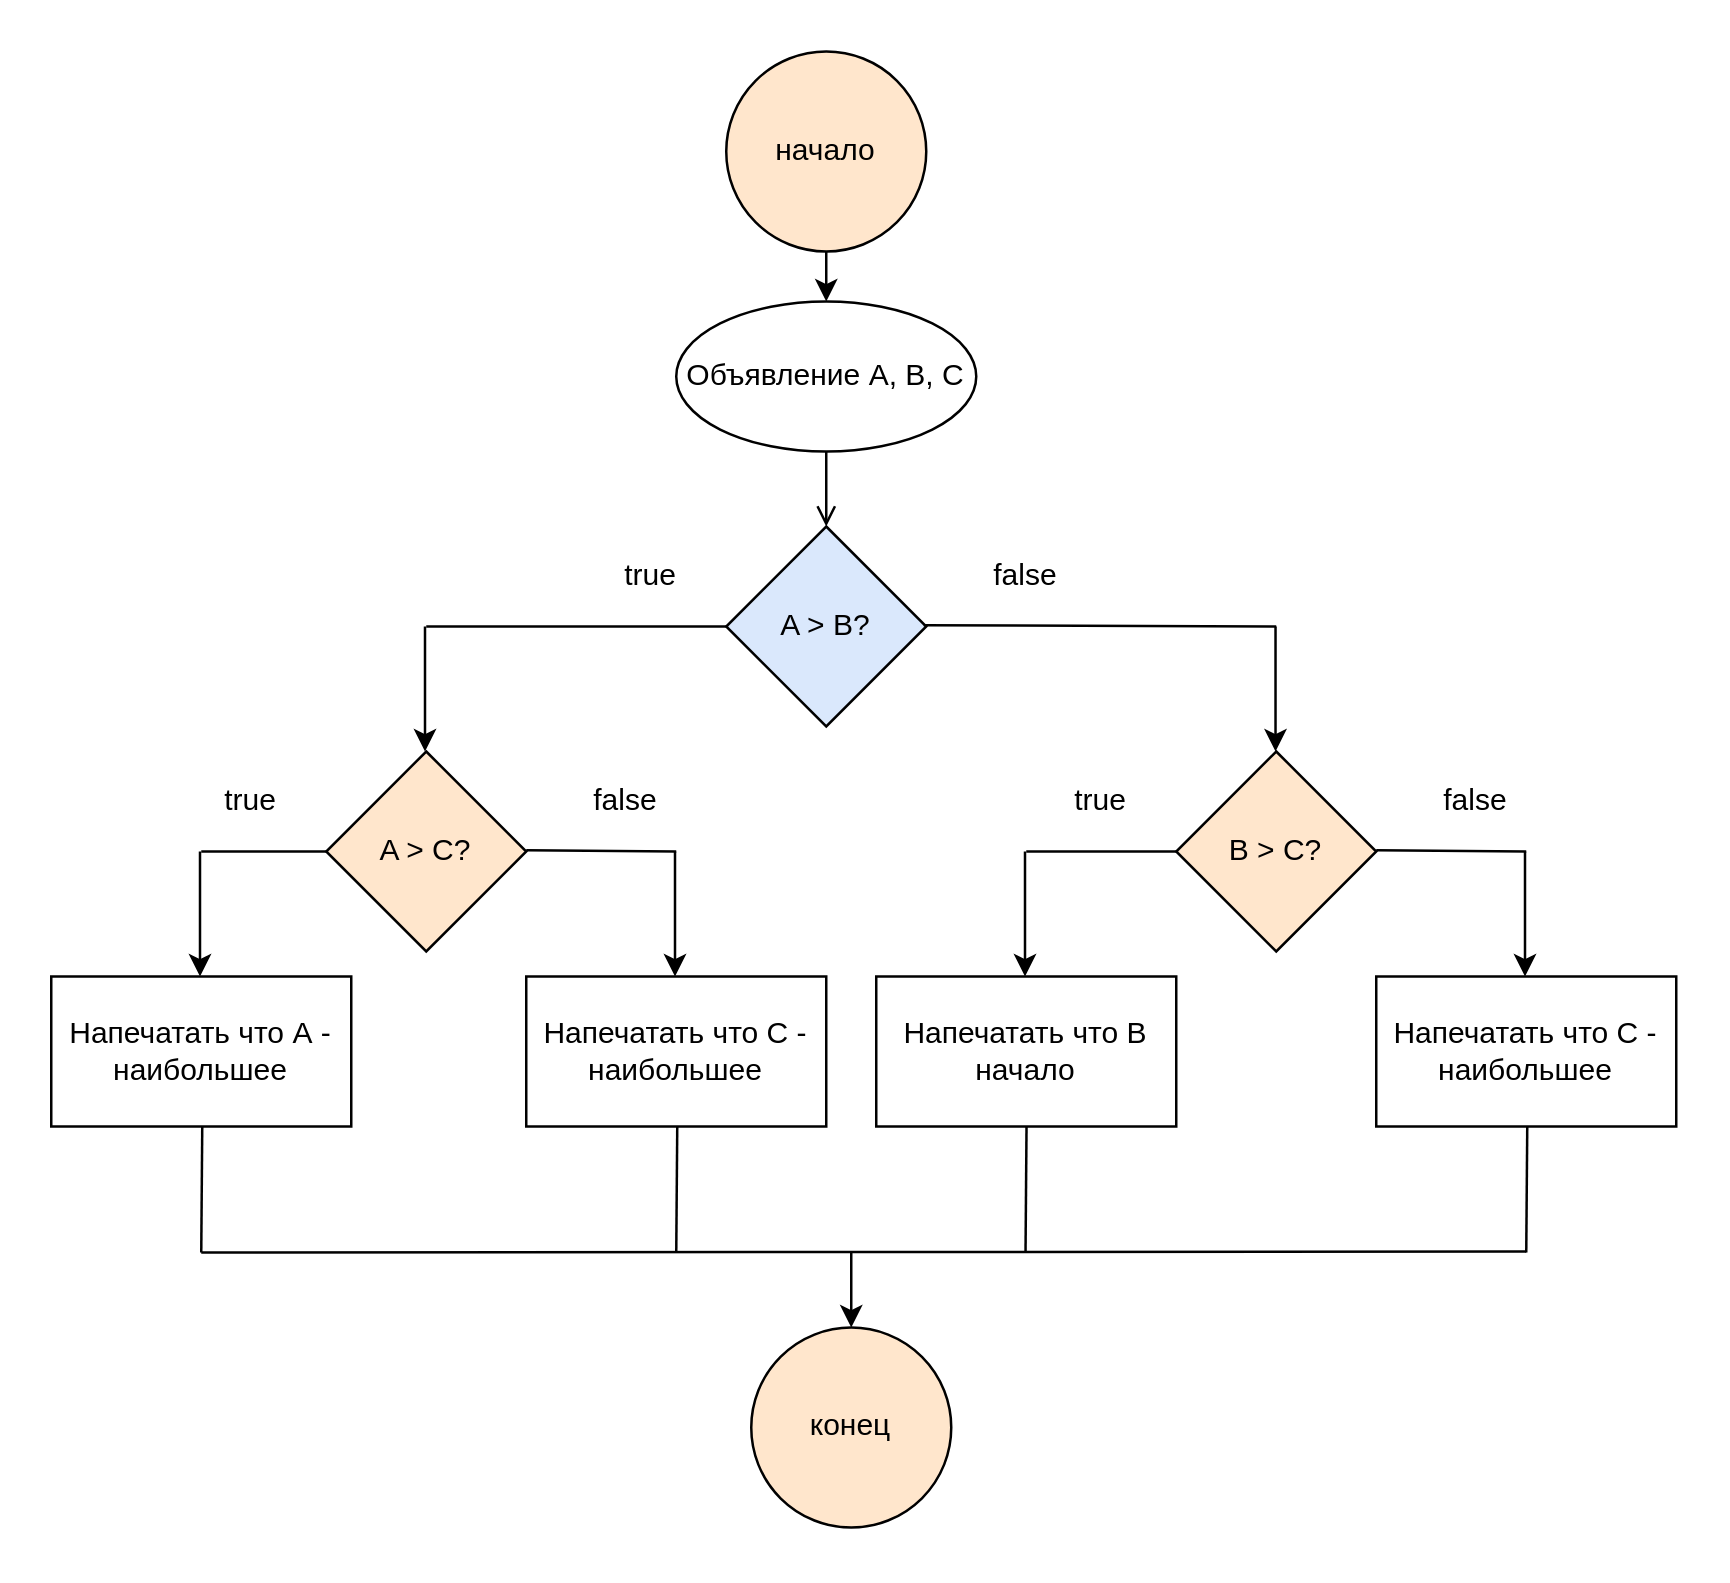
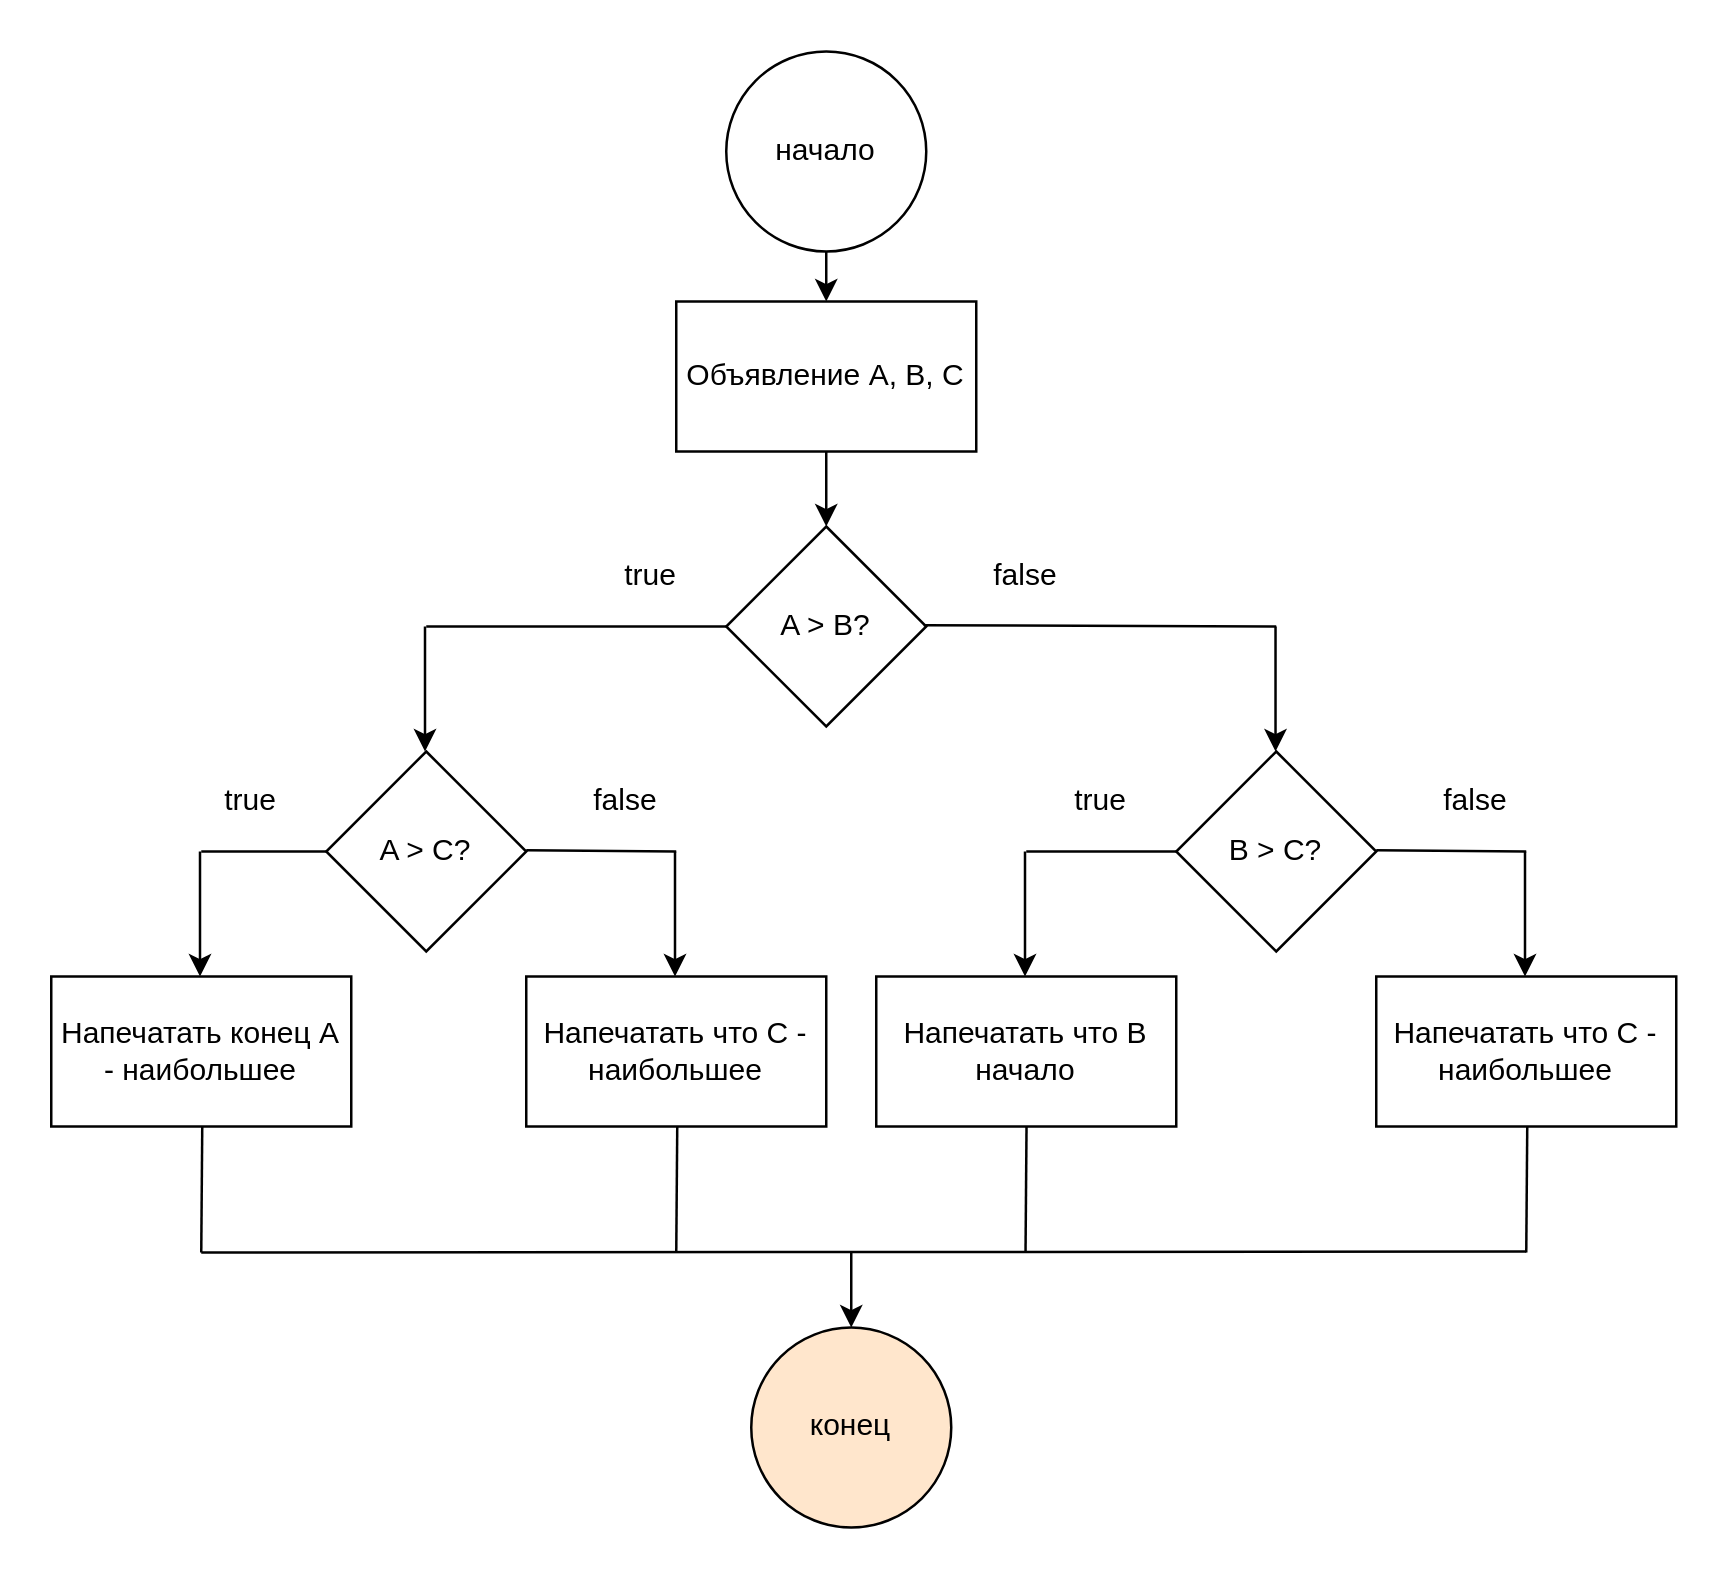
node "начало": fillcolor #ffe6cc -> #ffffff
node "Объявление A, B, C": shape ellipse -> rectangle
edge "Объявление A, B, C" -> "A > B?": arrowhead open -> classic
node "A > B?": fillcolor #dae8fc -> #ffffff
node "A > C?": fillcolor #ffe6cc -> #ffffff
node "В > C?": fillcolor #ffe6cc -> #ffffff
node "Напечатать что А - наибольшее": label "Напечатать что А - наибольшее" -> "Напечатать конец А - наибольшее"
